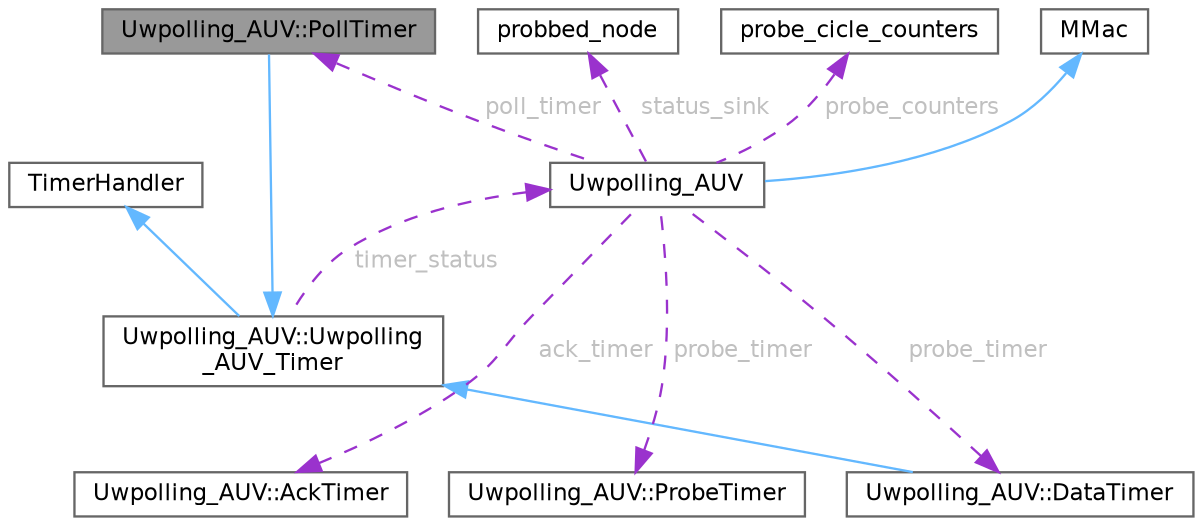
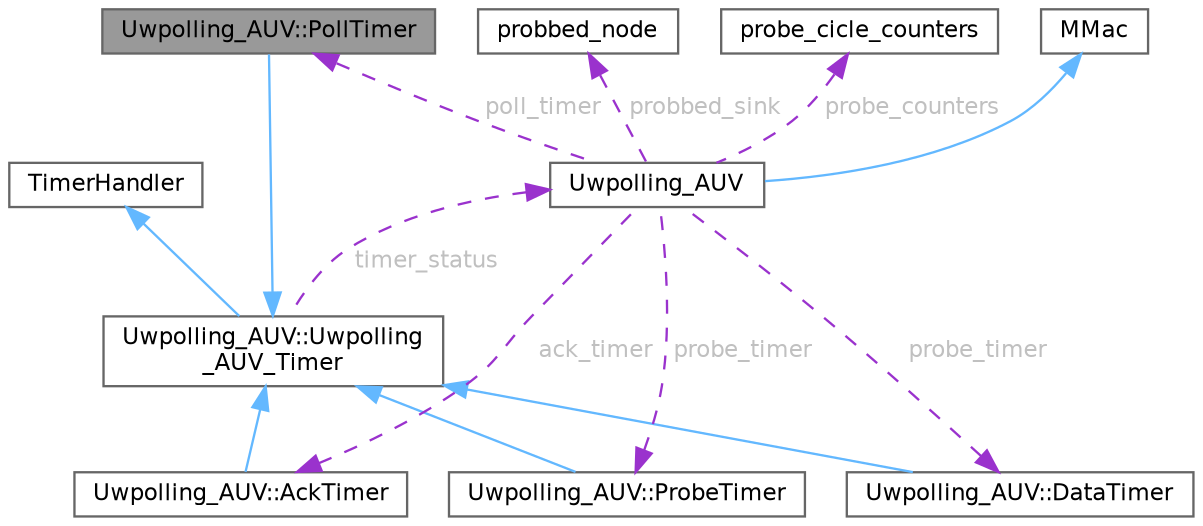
edge "Uwpolling_AUV" -> "probbed_node": label " status_sink" -> " probbed_sink"
edge "Uwpolling_AUV::ProbeTimer" -> "Uwpolling_AUV::Uwpolling _AUV_Timer": added
edge "Uwpolling_AUV::AckTimer" -> "Uwpolling_AUV::Uwpolling _AUV_Timer": added
